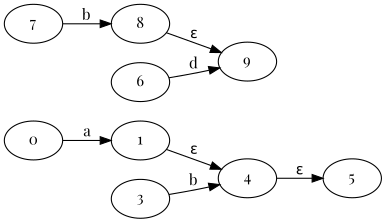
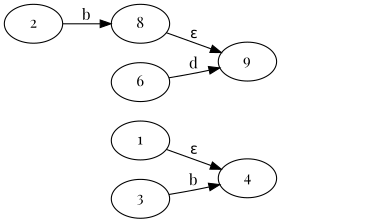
node "7": label "7" -> "2"
node "0": removed
node "5": removed
